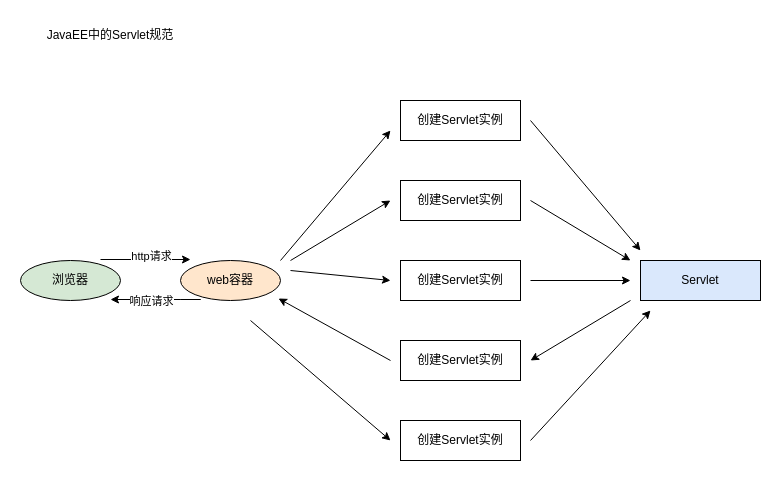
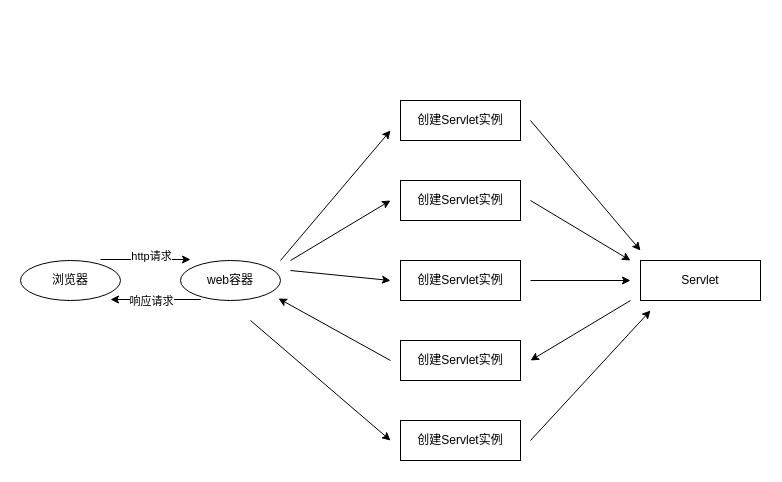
node "JavaEE中的Servlet规范": removed
node "浏览器": fillcolor #d5e8d4 -> #ffffff
node "web容器": fillcolor #ffe6cc -> #ffffff
node "Servlet": fillcolor #dae8fc -> #ffffff
